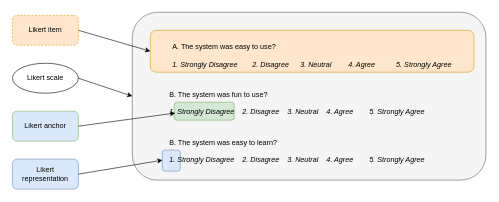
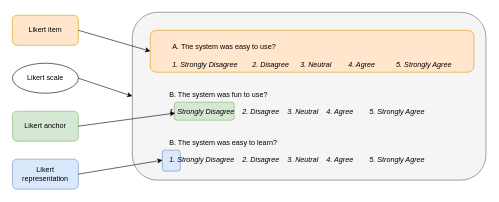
node "Likert item": style dashed -> solid
node "Likert anchor": fillcolor #dae8fc -> #d5e8d4
